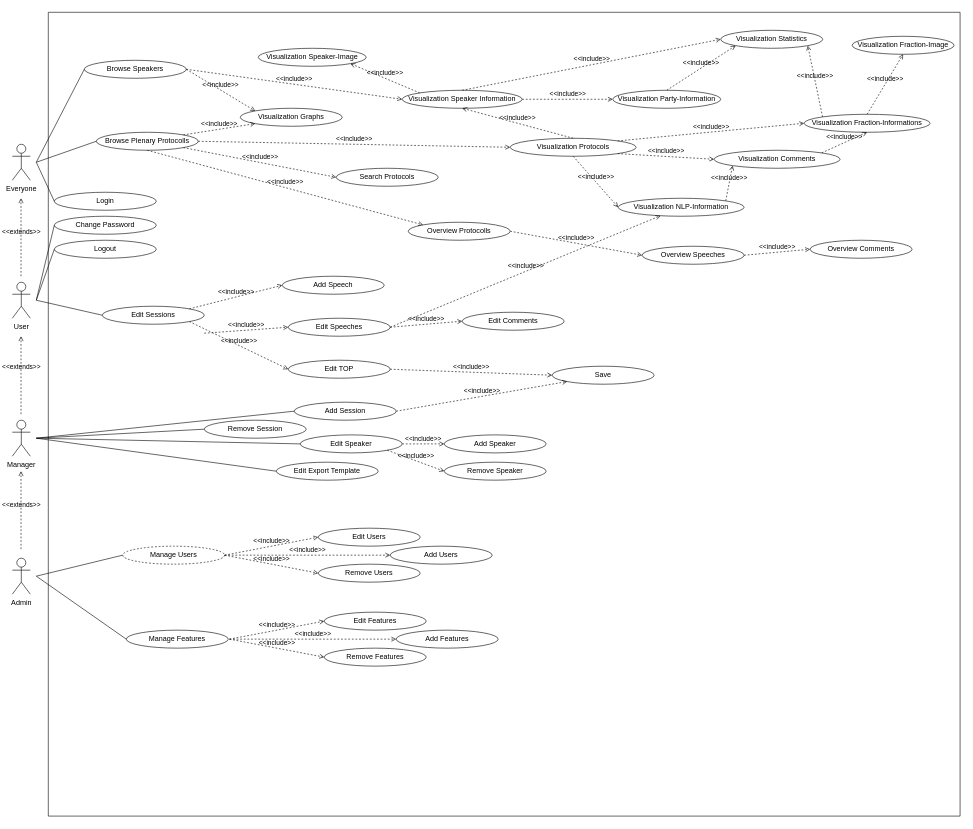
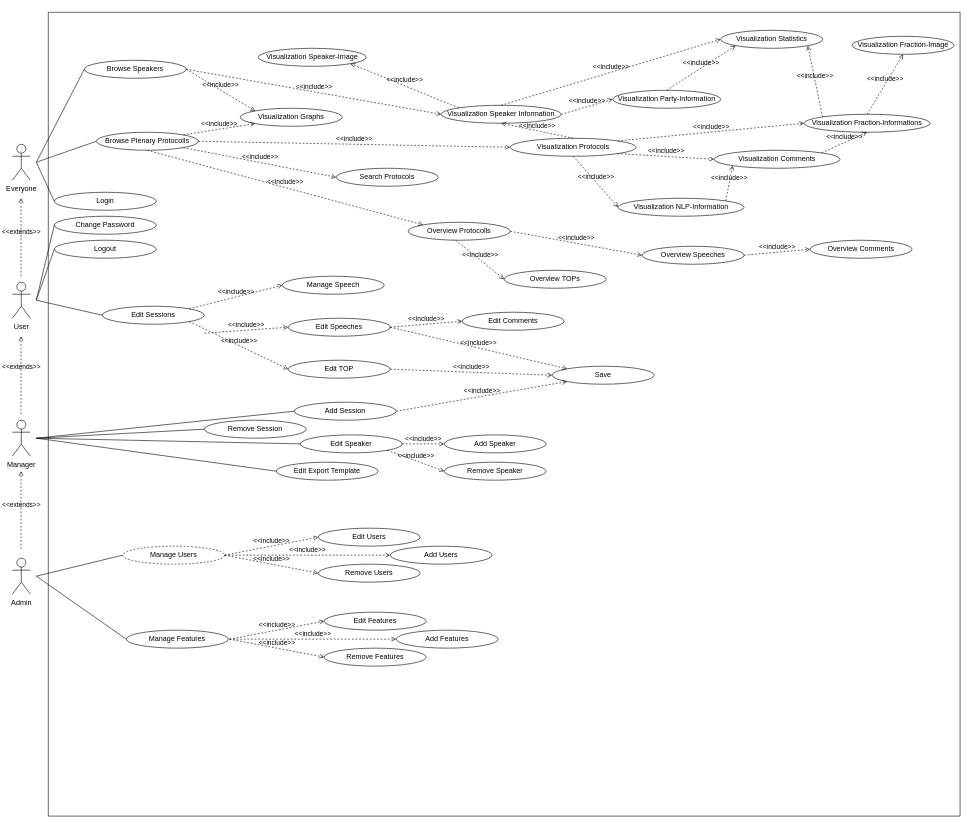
node "Visualization Speaker Information": moved (462, 99) -> (501, 114)
edge "Overview Protocolls" -> "Overview TOPs": added, label "<<include>>"
edge "Edit Speeches" -> "Visualization NLP-Information": now "Edit Speeches" -> "Save"
node "Overview TOPs": added
node "Add Speech": label "Add Speech" -> "Manage Speech"
